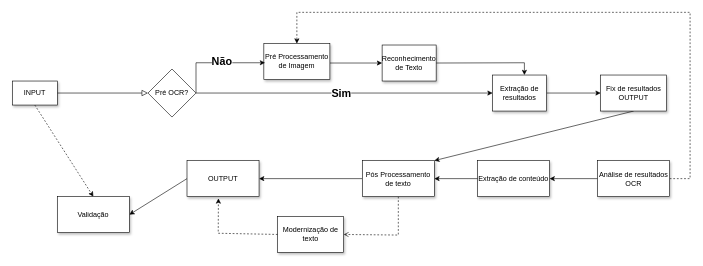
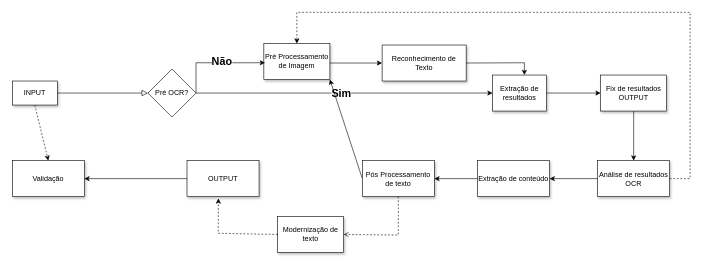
node "Reconhecimento de Texto": size 54x36 -> 84x36
edge "Fix de resultados OUTPUT" -> "Pós Processamento de texto": now "Fix de resultados OUTPUT" -> "Análise de resultados OCR"
edge "Pós Processamento de texto" -> "OUTPUT": now "Pós Processamento de texto" -> "Pré Processamento de Imagem"
node "Validação": moved (93, 215) -> (48, 179)
